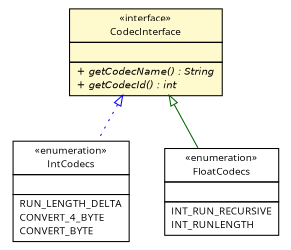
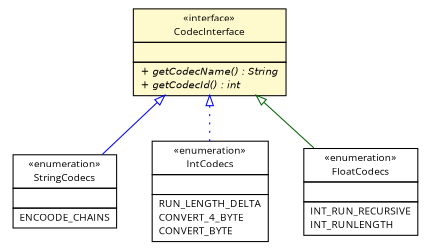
node "StringCodecs": added
